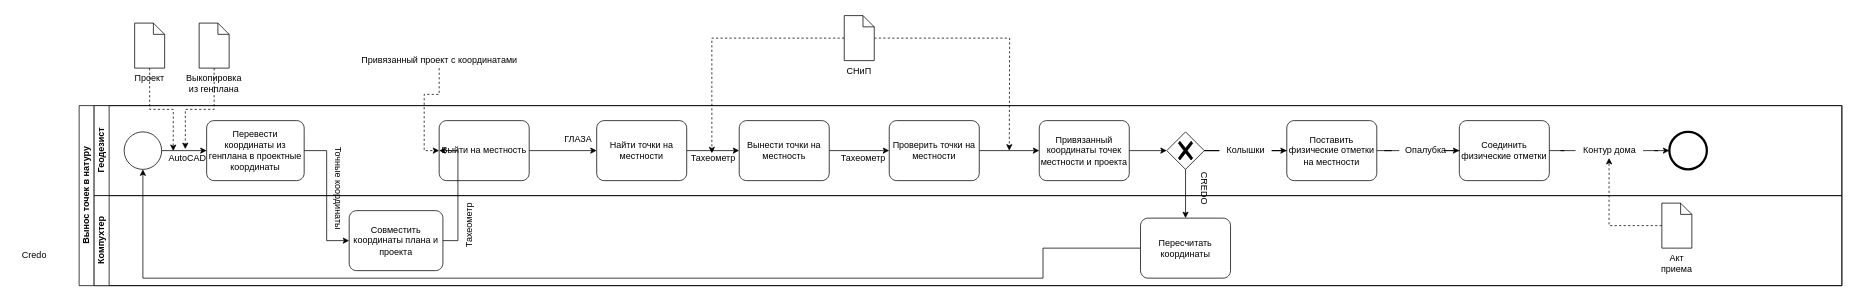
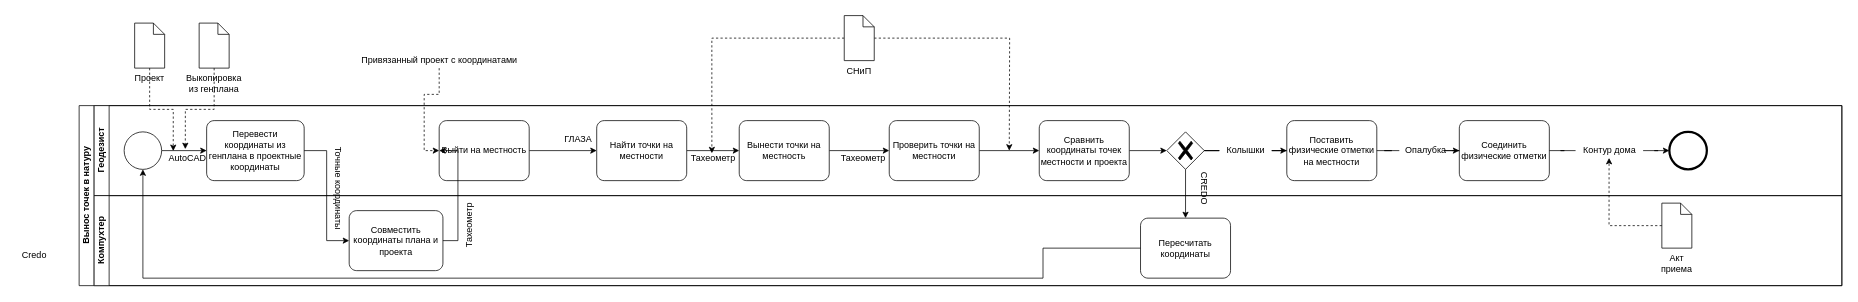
node "Привязанный координаты точек местности и проекта": label "Привязанный координаты точек местности и проекта" -> "Сравнить координаты точек местности и проекта"
